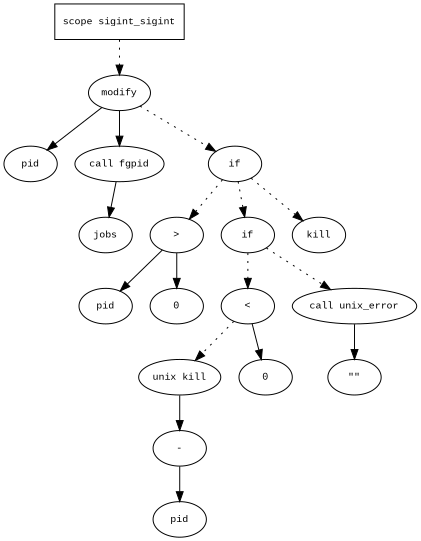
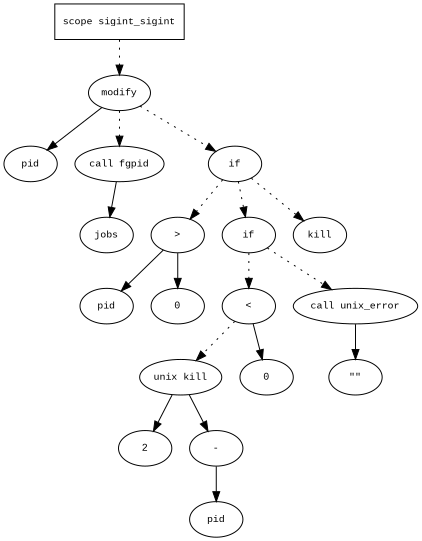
edge "modify" -> "call fgpid": style solid -> dotted
node "2": added
